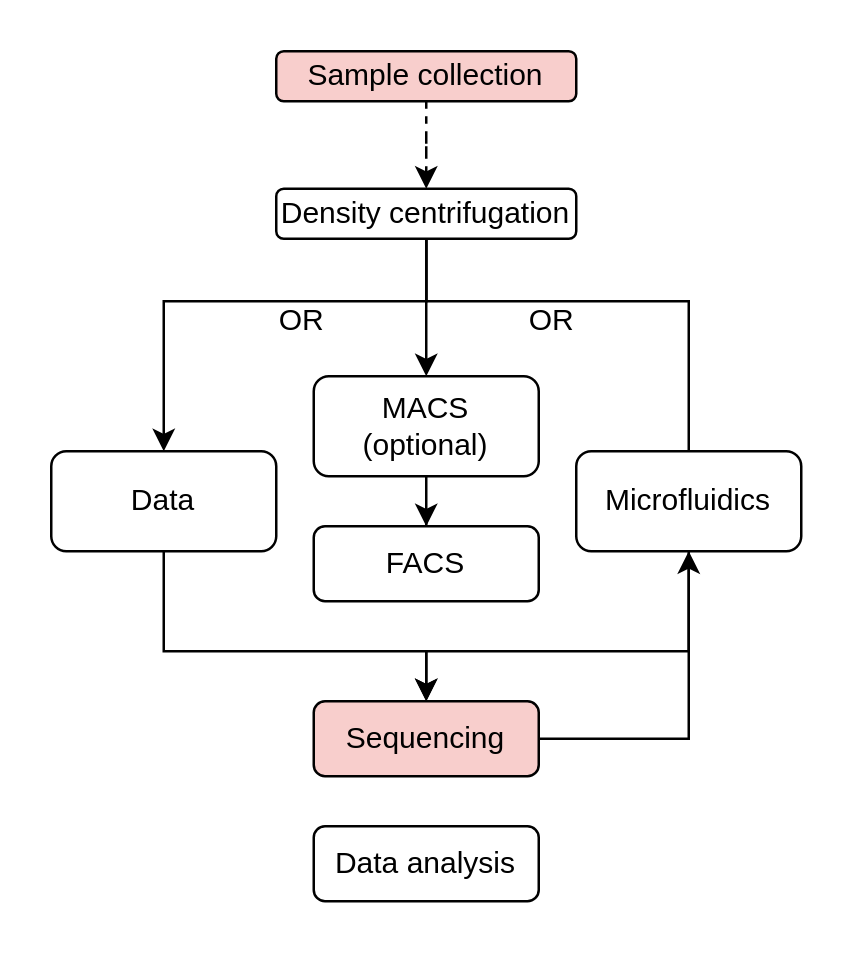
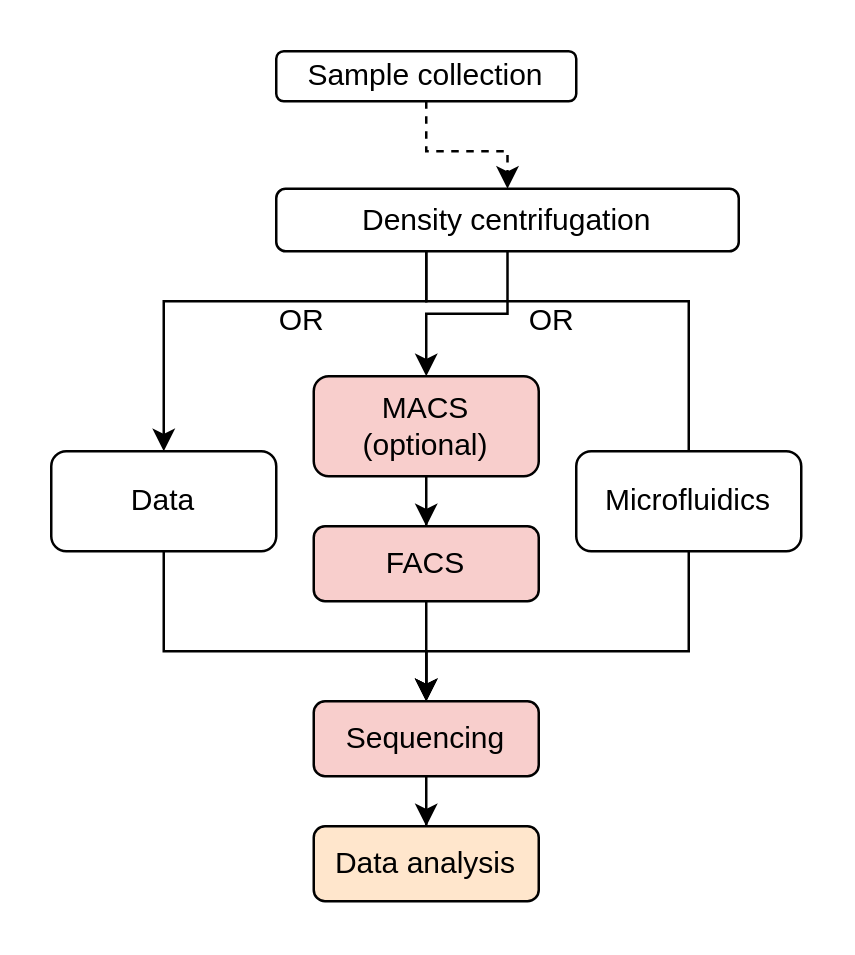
node "Sample collection": fillcolor #f8cecc -> #ffffff
node "Density centrifugation": size 300x50 -> 463x63
node "MACS (optional)": fillcolor #ffffff -> #f8cecc
node "FACS": fillcolor #ffffff -> #f8cecc
edge "FACS" -> "Sequencing": added
edge "Sequencing" -> "Microfluidics": now "Sequencing" -> "Data analysis"
node "Data analysis": fillcolor #ffffff -> #ffe6cc
